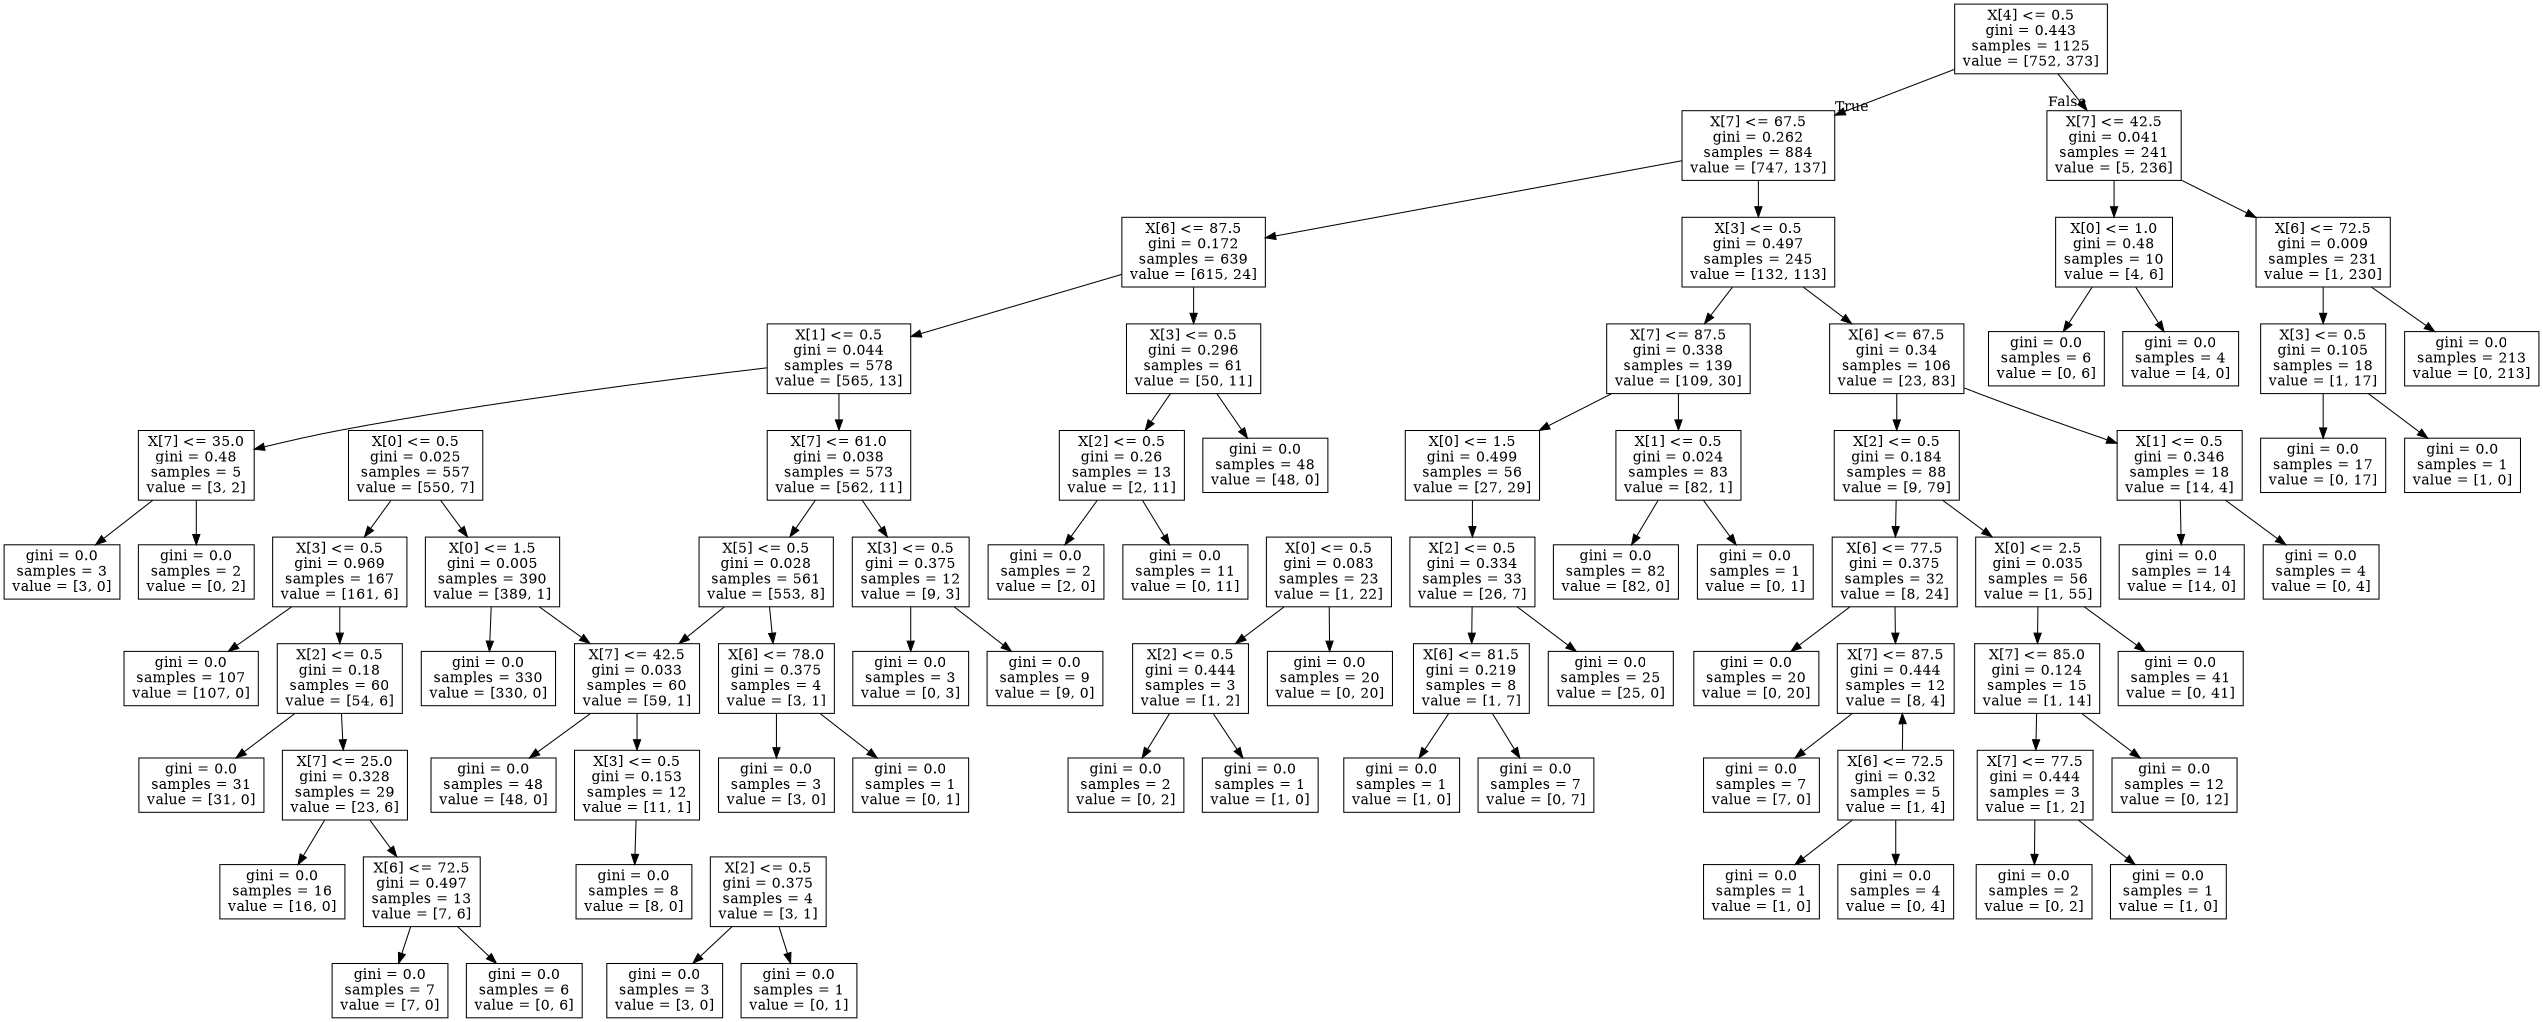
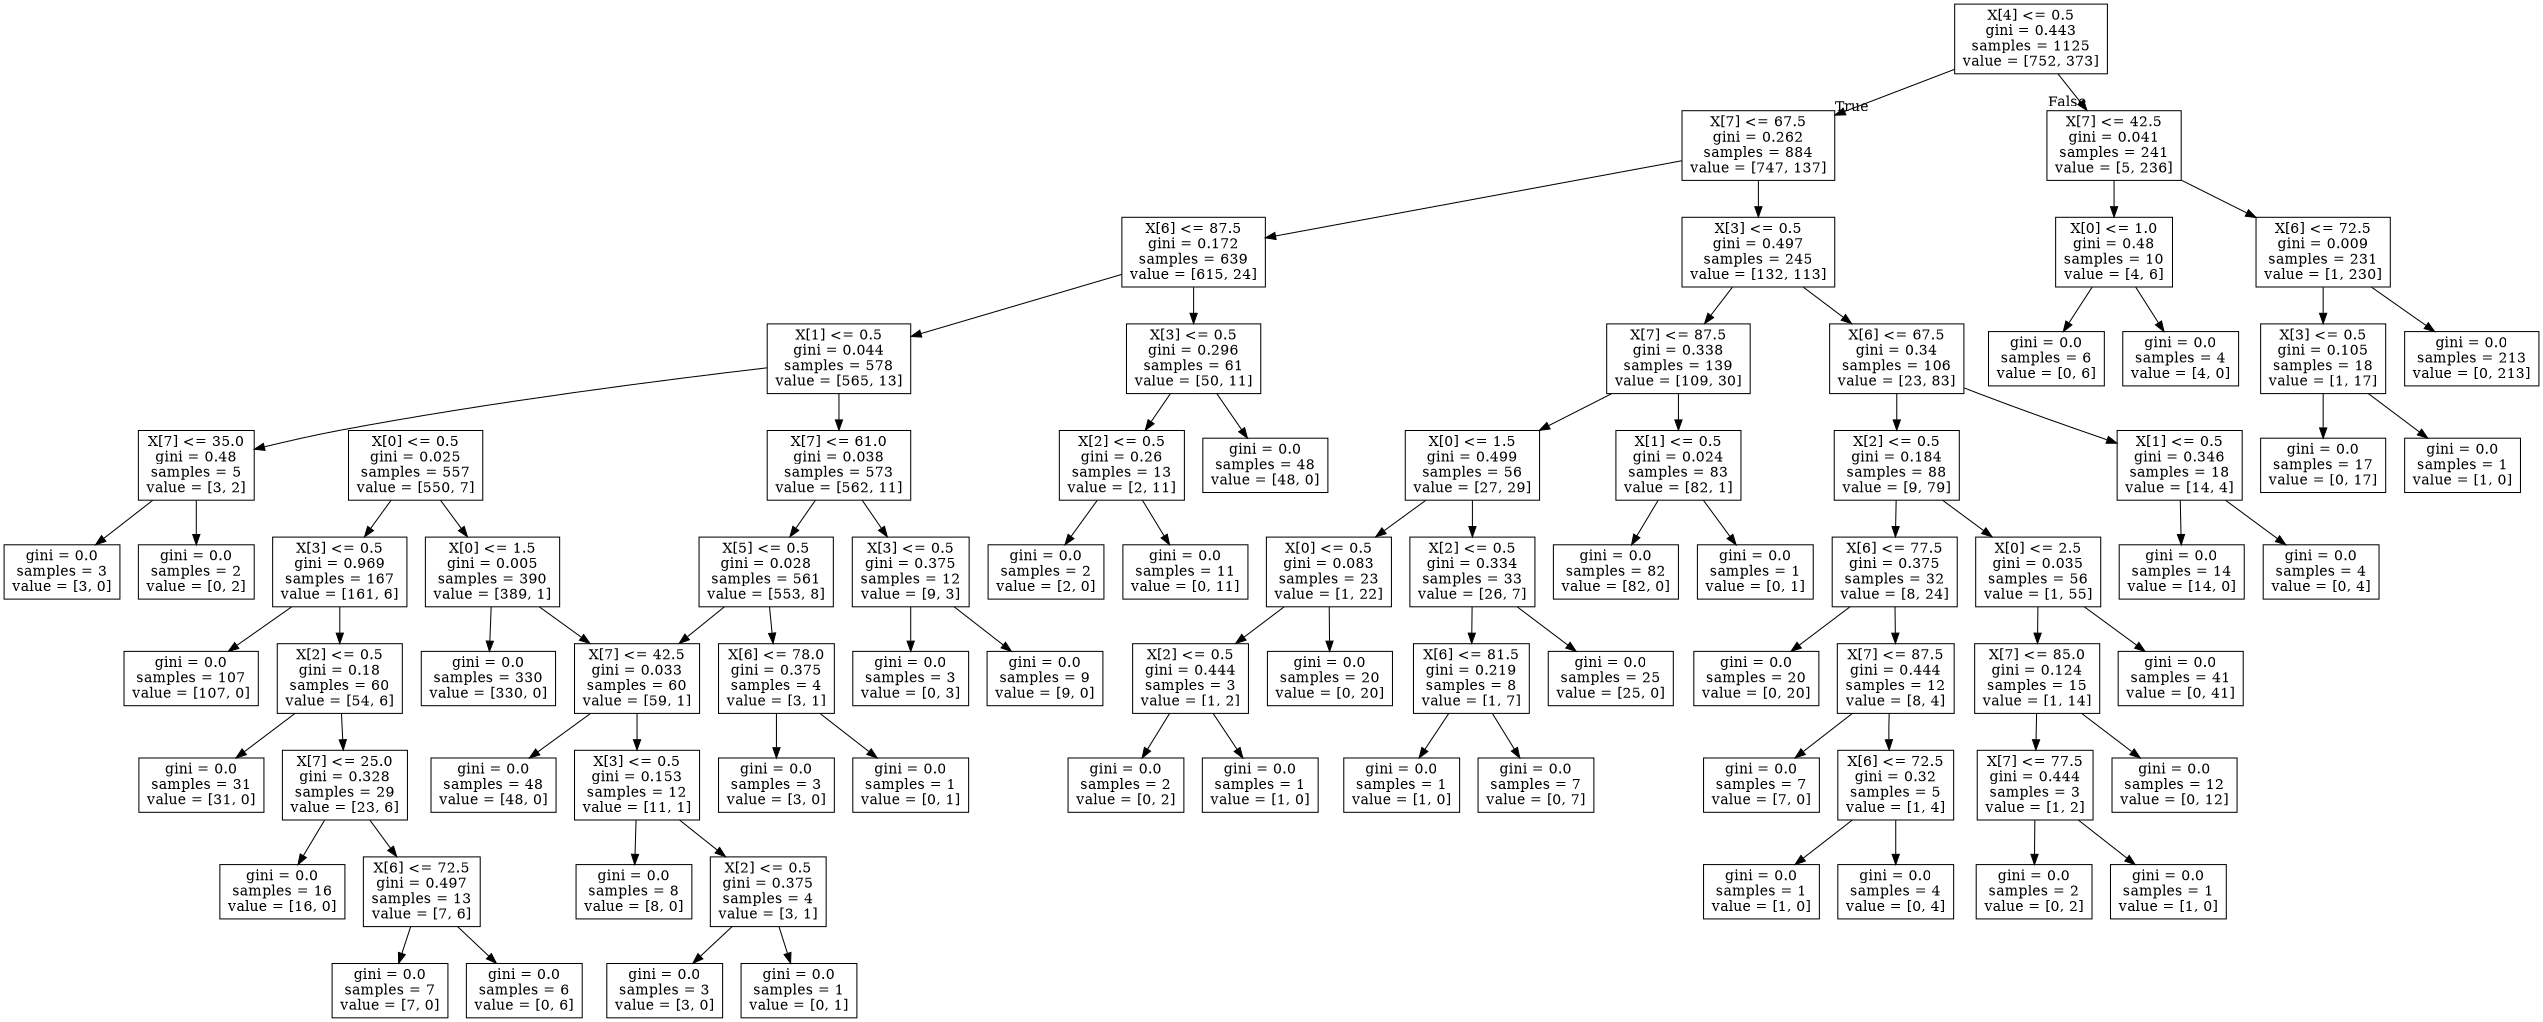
edge "X[0] <= 1.5 gini = 0.499 samples = 56 value = [27, 29]" -> "X[0] <= 0.5 gini = 0.083 samples = 23 value = [1, 22]": added
edge "X[6] <= 72.5 gini = 0.32 samples = 5 value = [1, 4]" -> "X[7] <= 87.5 gini = 0.444 samples = 12 value = [8, 4]": reversed
edge "X[3] <= 0.5 gini = 0.153 samples = 12 value = [11, 1]" -> "X[2] <= 0.5 gini = 0.375 samples = 4 value = [3, 1]": added
